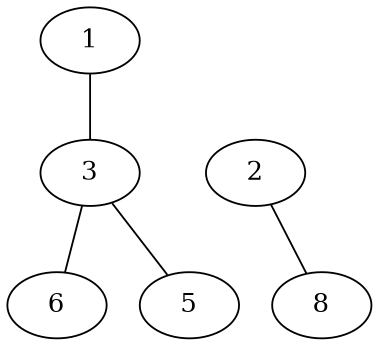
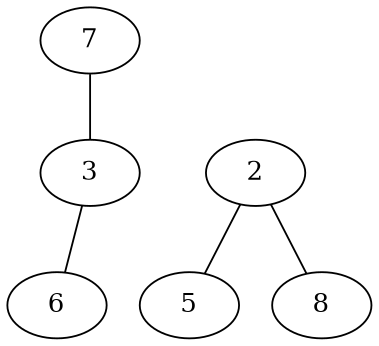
node "1": label "1" -> "7"
edge "3" -- "5": now "2" -- "5"
